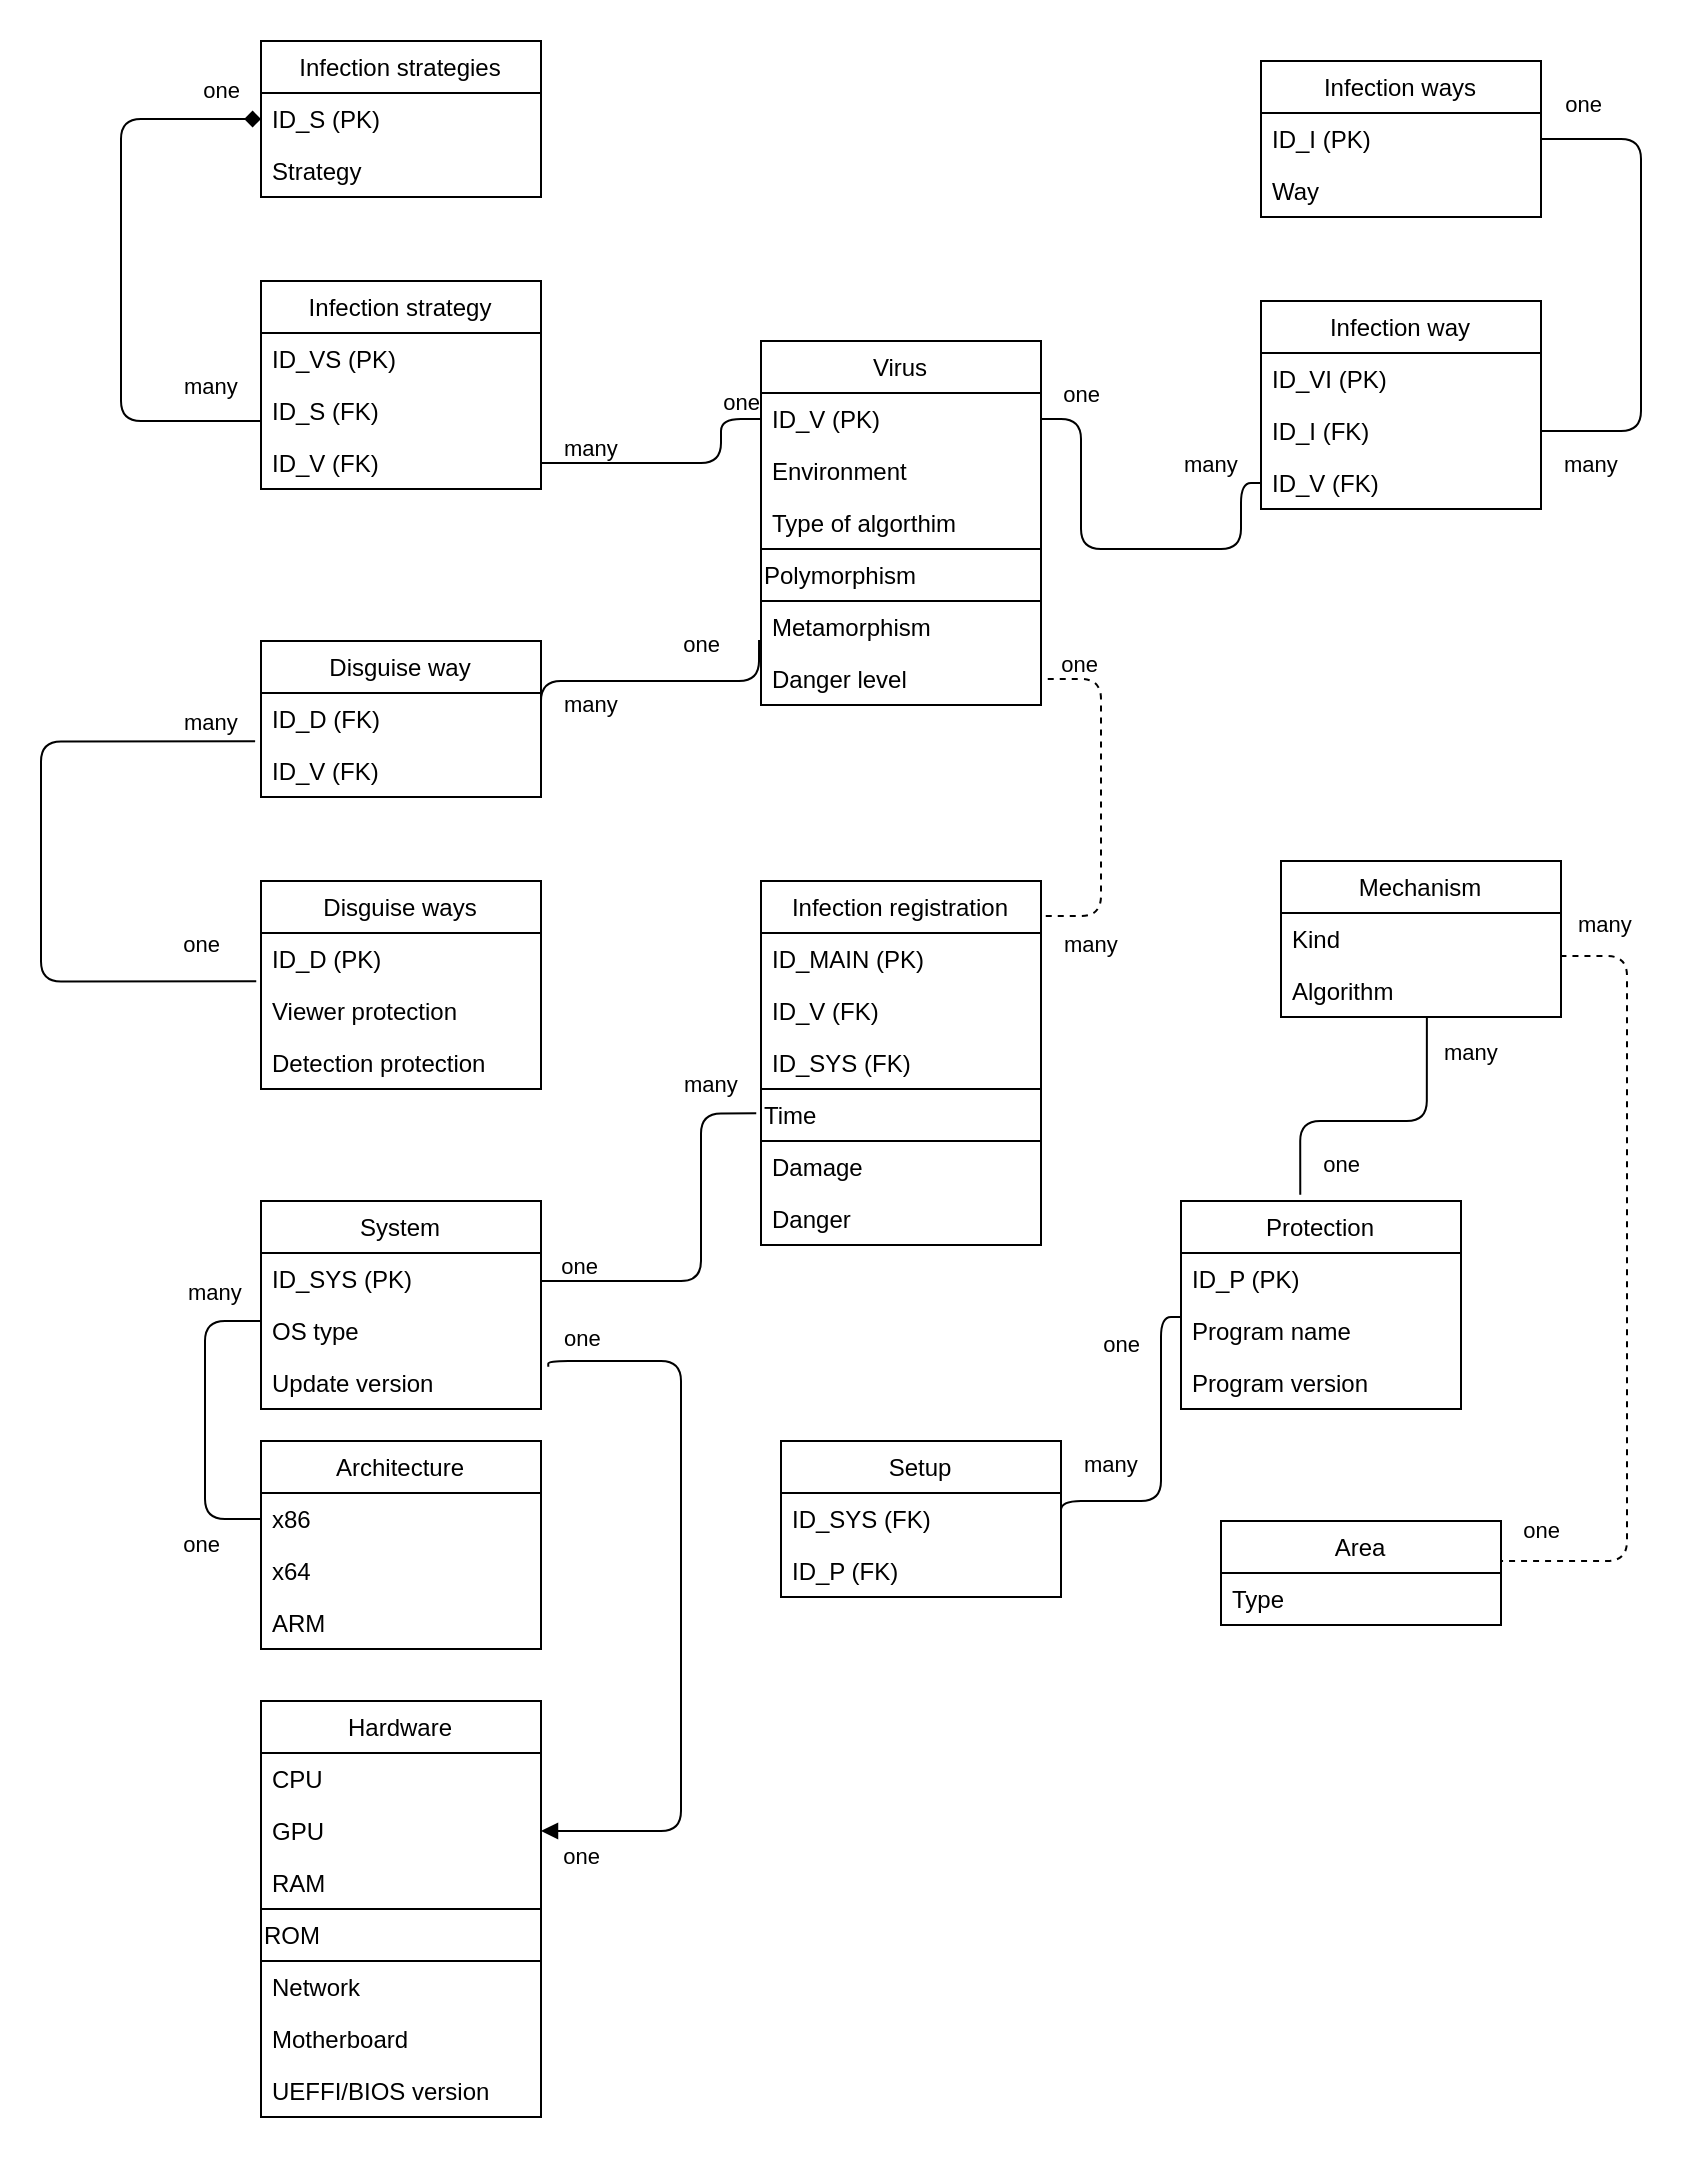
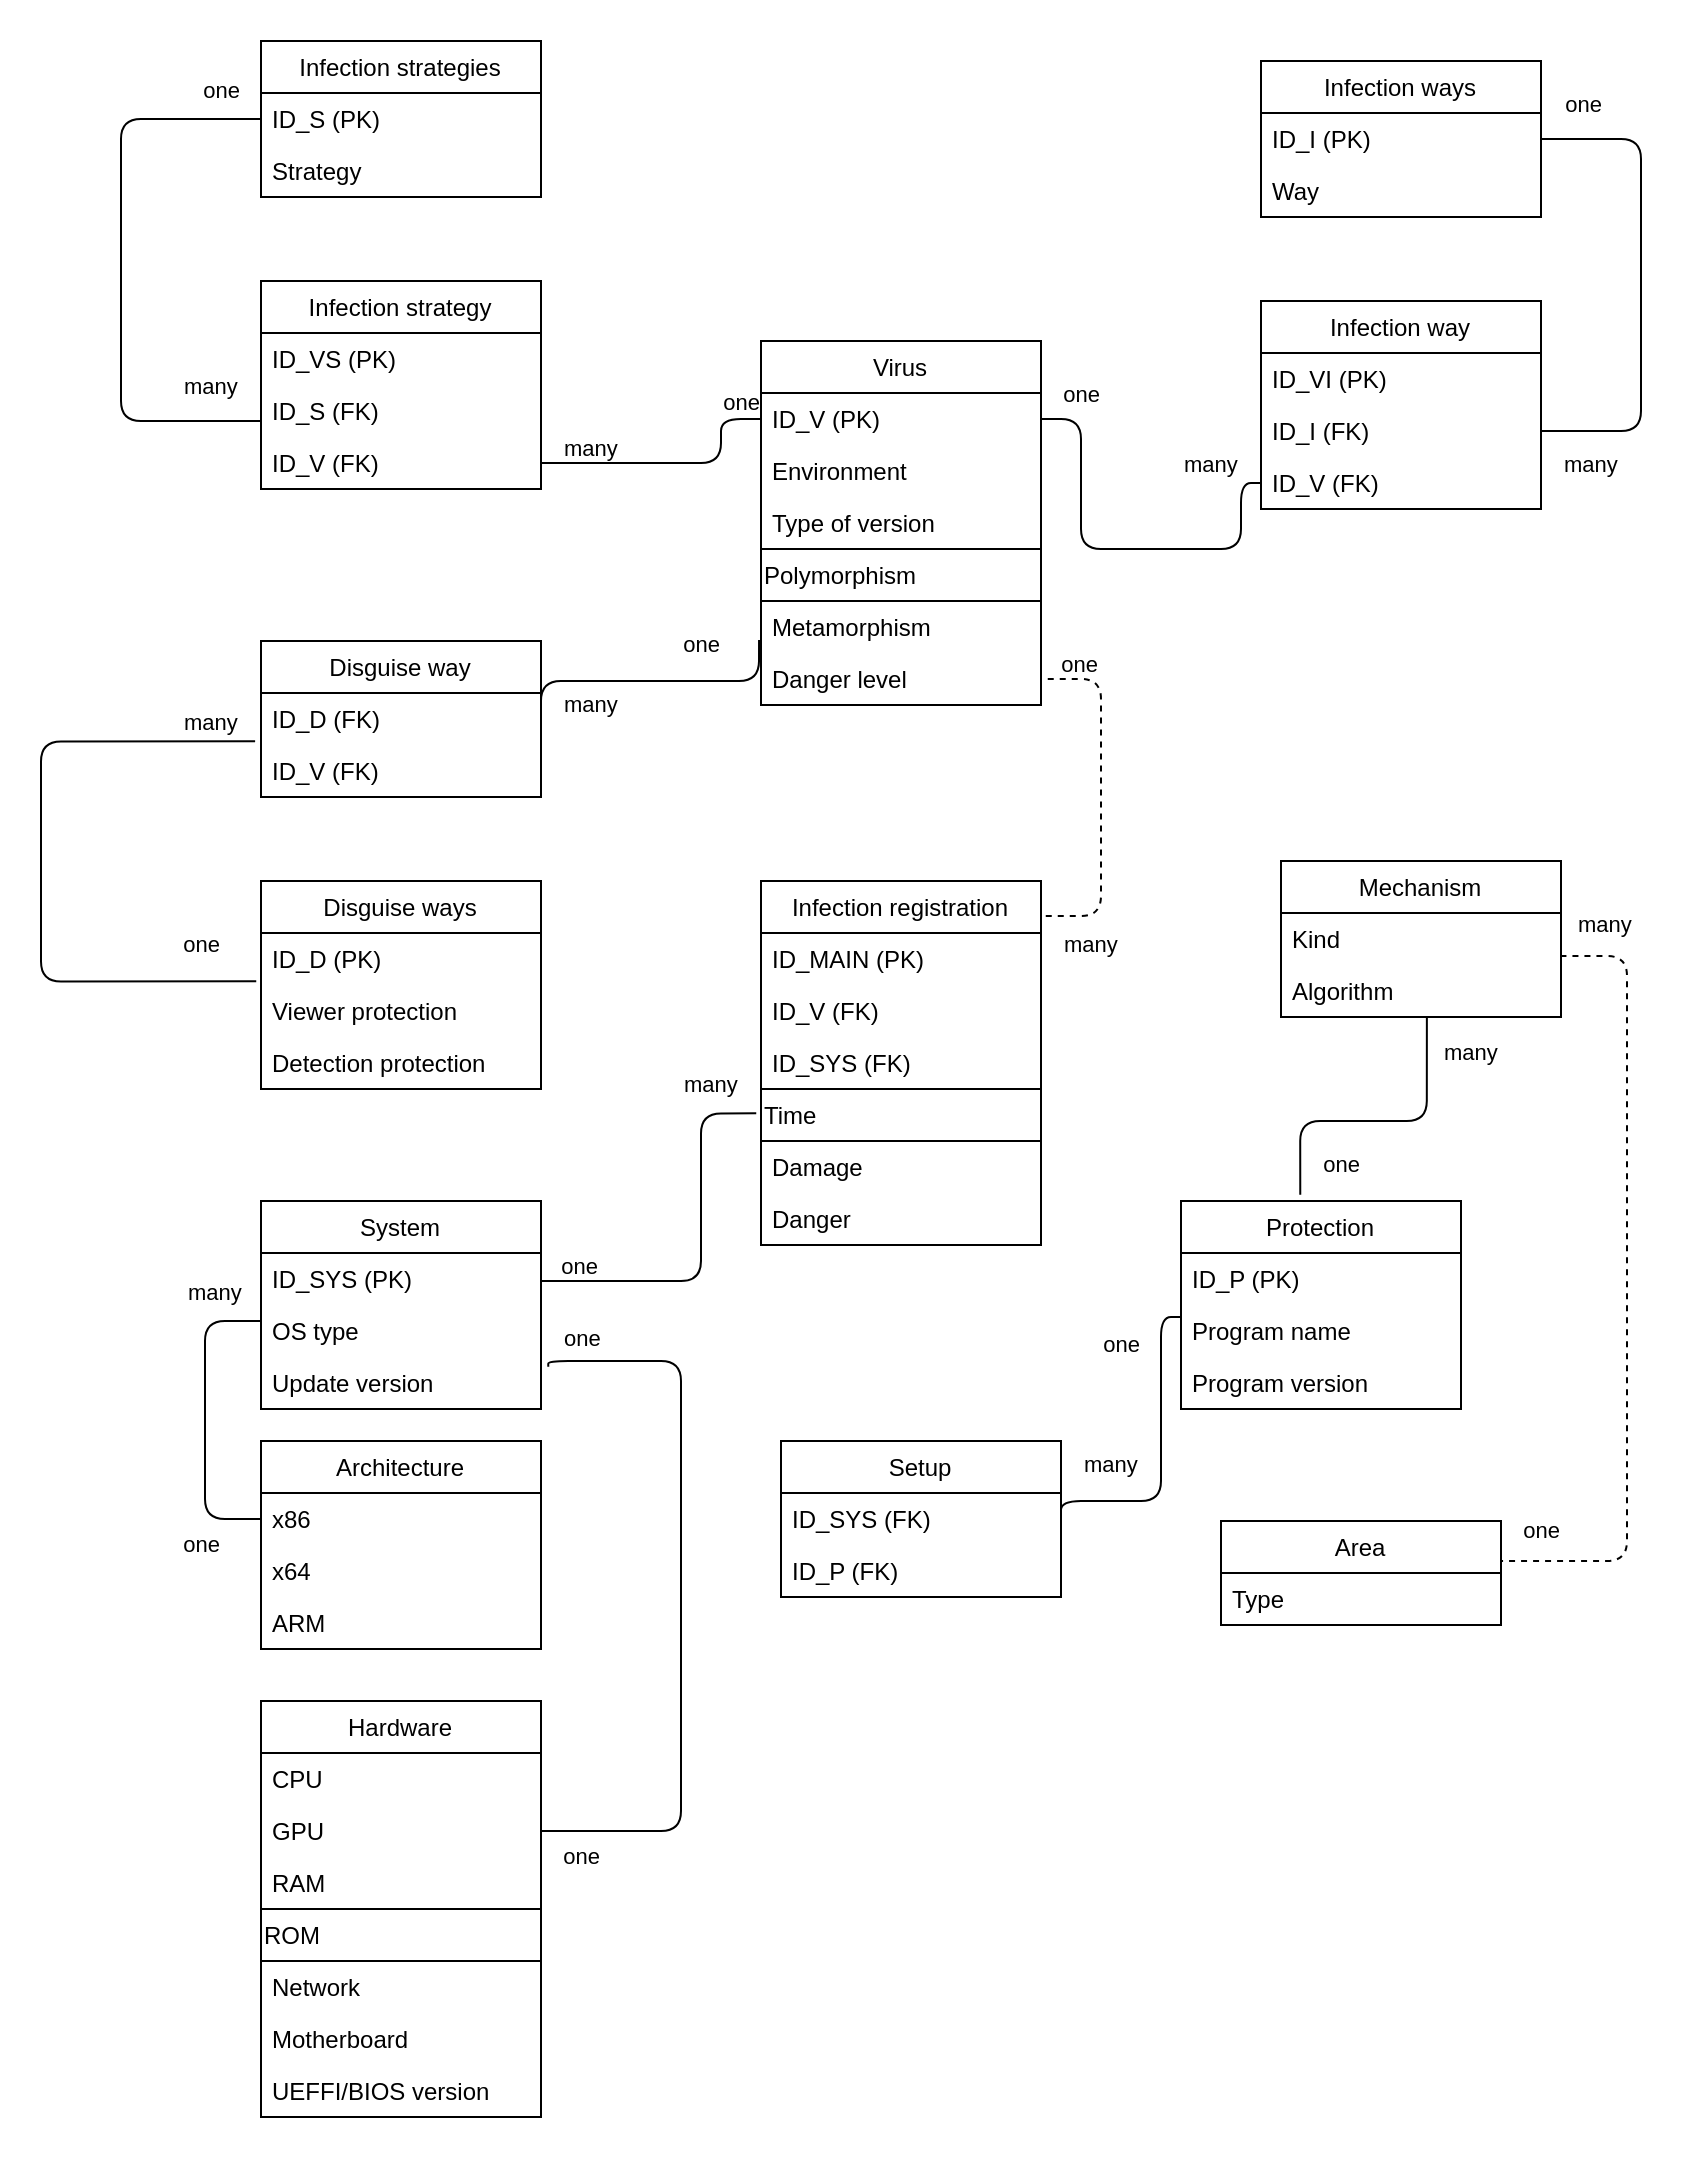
edge "ID_S (FK)" -> "ID_S (PK)": arrowhead diamond -> none
node "Type of algorthim": label "Type of algorthim" -> "Type of version"
edge "Update version" -> "GPU": arrowhead block -> none
